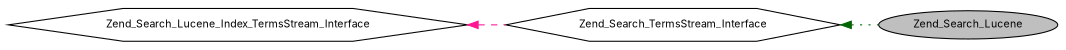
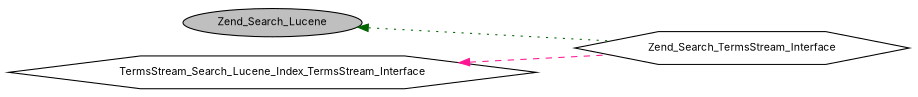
node "Zend_Search_Lucene_Index_TermsStream_Interface": label "Zend_Search_Lucene_Index_TermsStream_Interface" -> "TermsStream_Search_Lucene_Index_TermsStream_Interface"
edge "Zend_Search_Lucene" -> "Zend_Search_TermsStream_Interface": reversed
